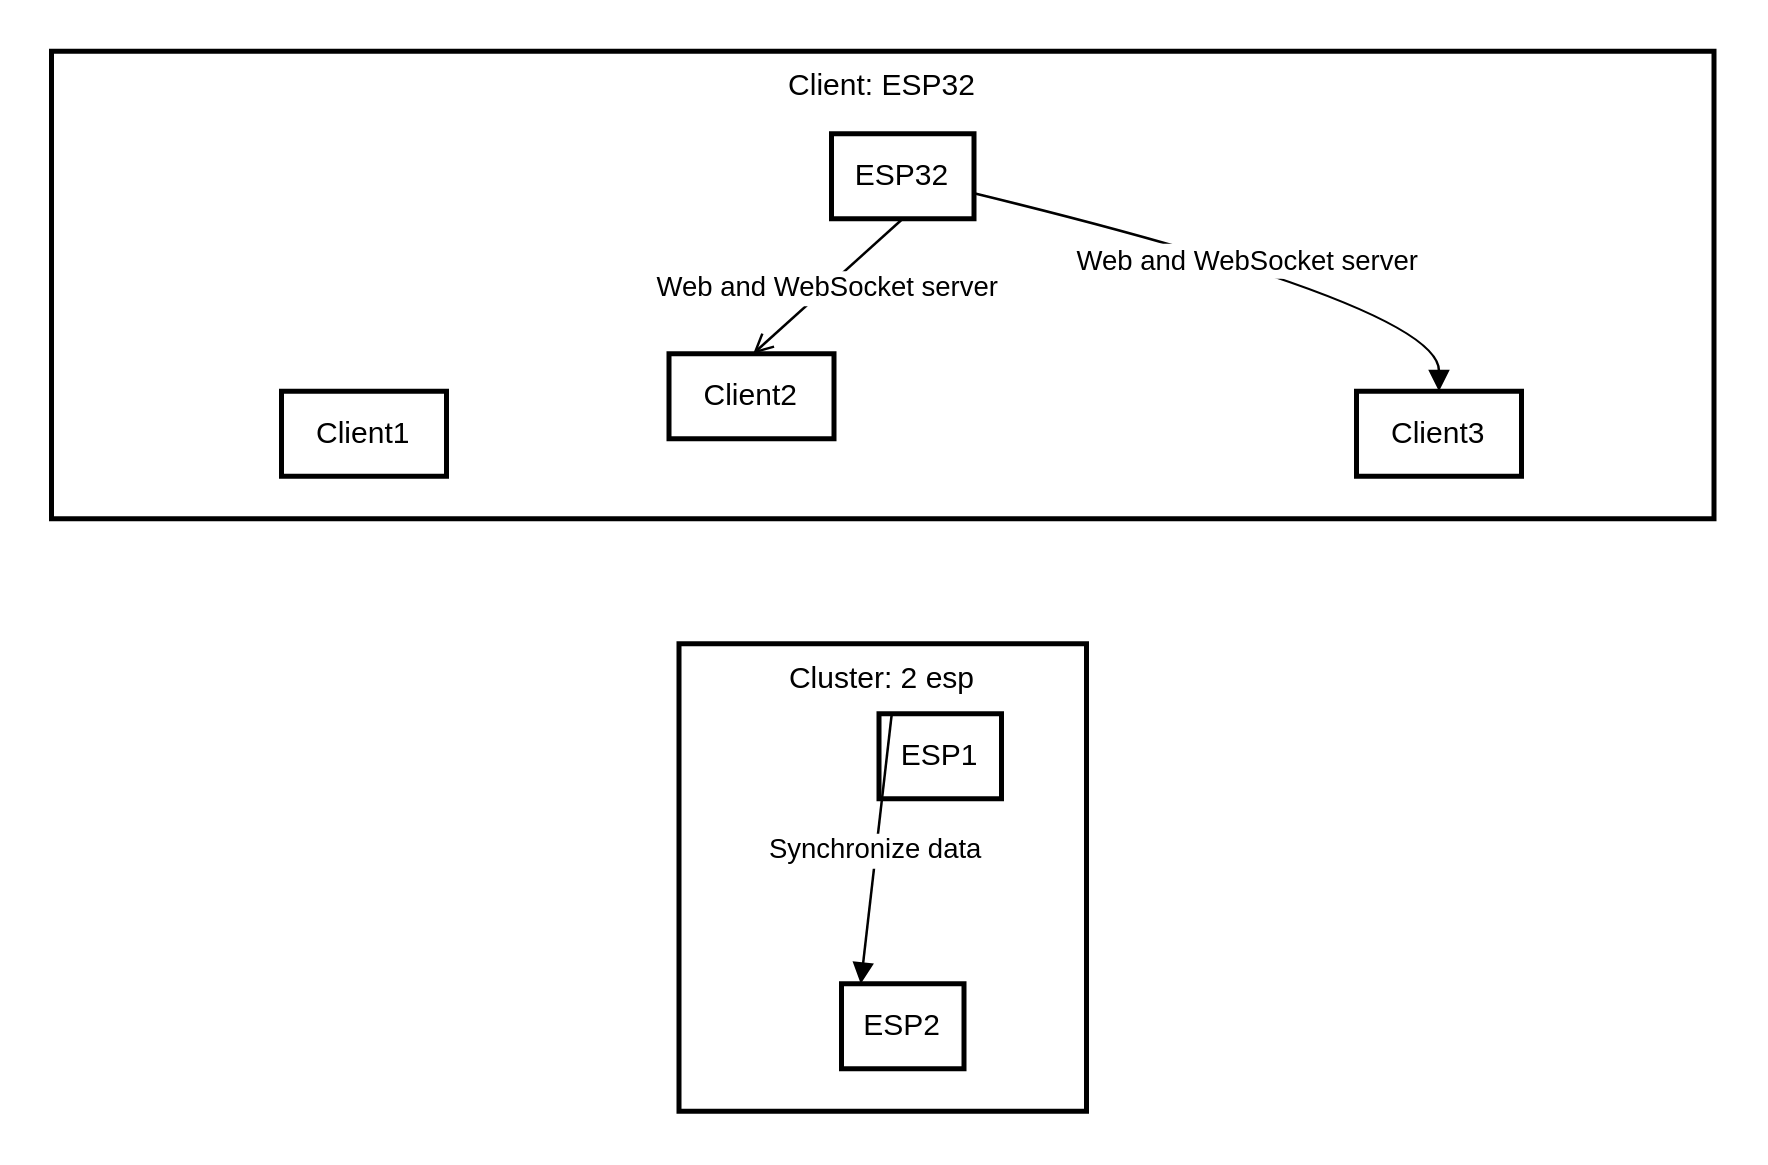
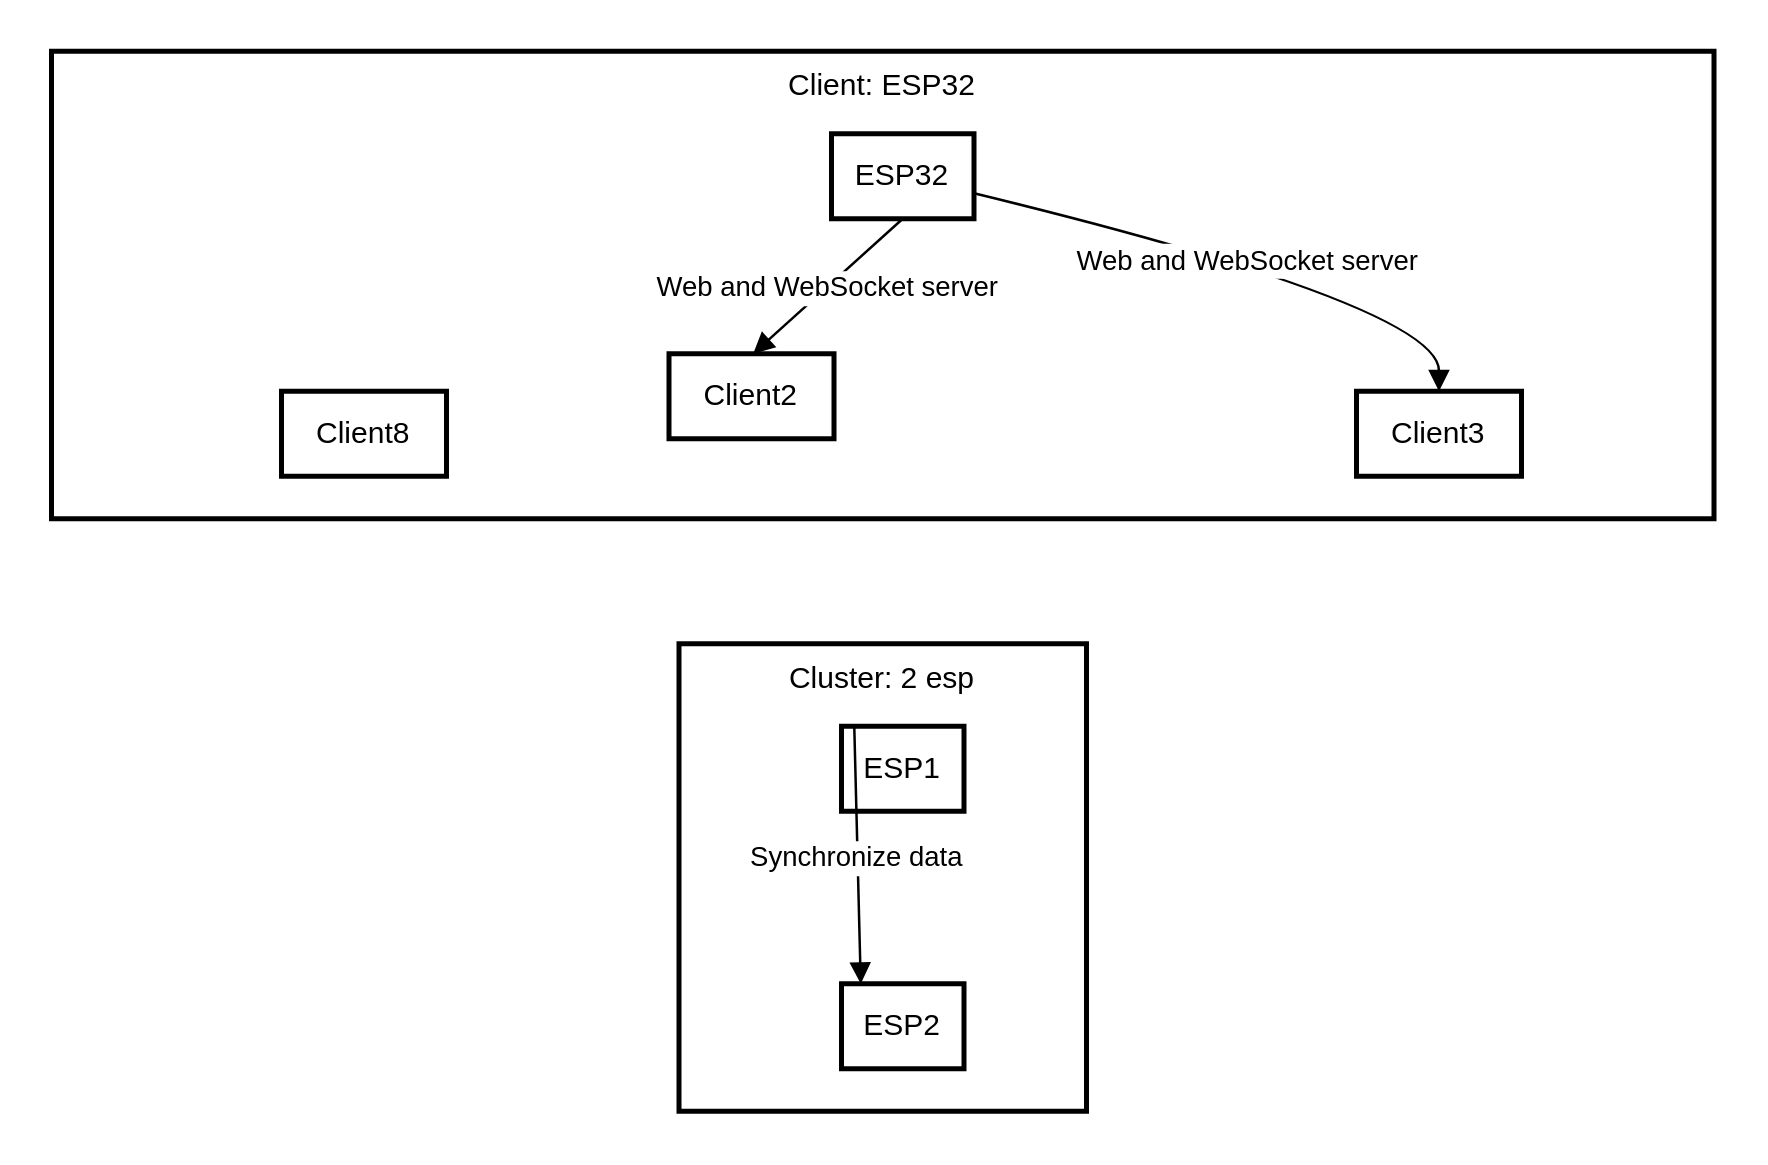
edge "ESP32" -> "Client2": arrowhead open -> block
node "Client1": label "Client1" -> "Client8"
node "ESP1": moved (940, 756) -> (903, 769)
